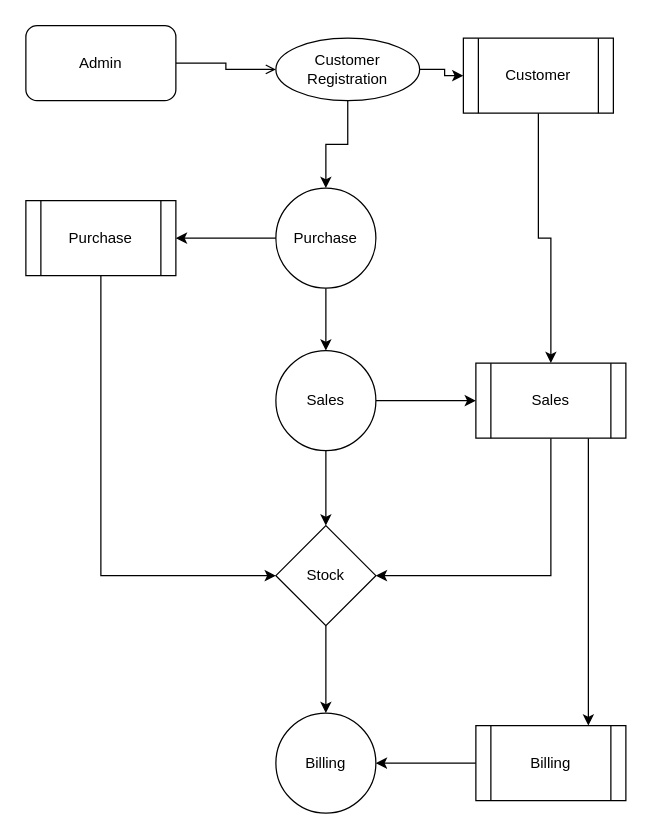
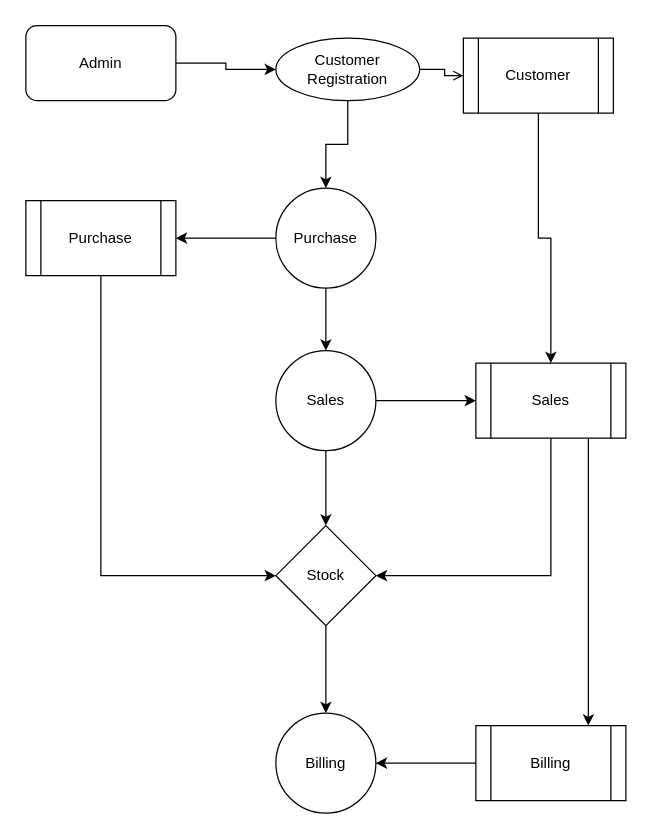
edge "Admin" -> "Customer Registration": arrowhead open -> classic
edge "Customer Registration" -> "Customer": arrowhead classic -> open
